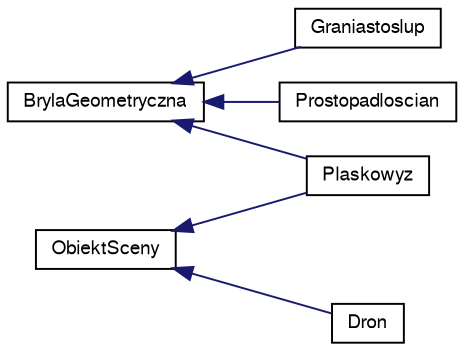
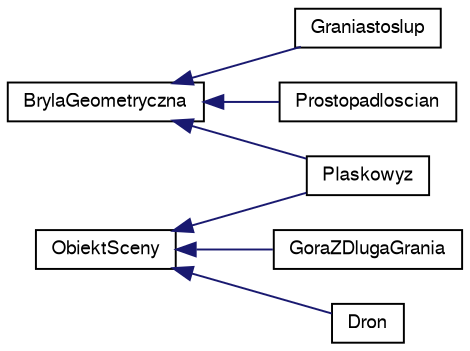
node "GoraZDlugaGrania": added
